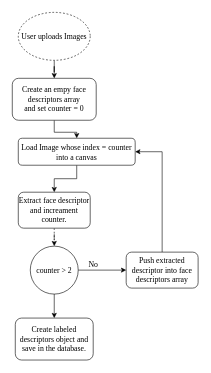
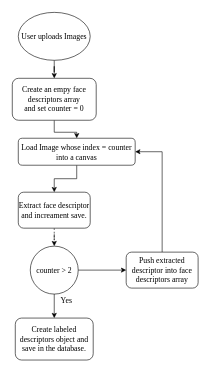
node "User uploads Images": style dashed -> solid
node "Extract face descriptor and increament counter.": label "Extract face descriptor and increament counter." -> "Extract face descriptor and increament save."
node "No": removed
node "Yes": added
